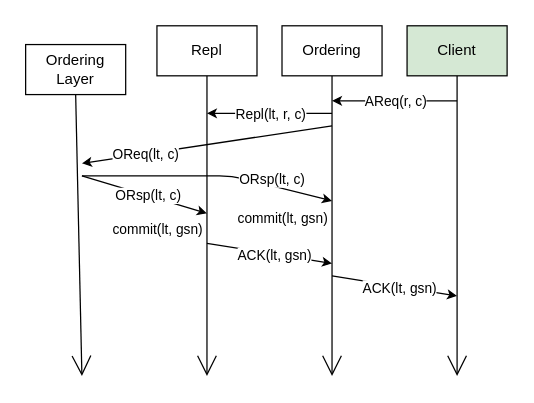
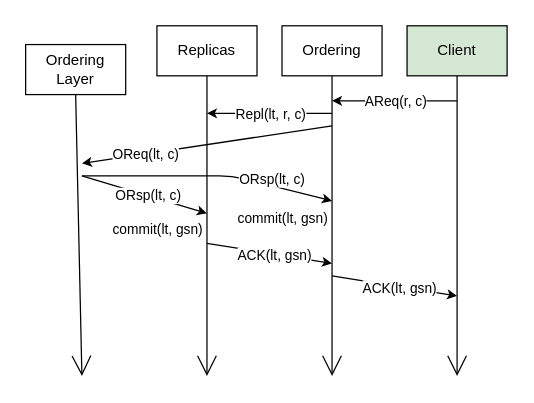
node "Repl": label "Repl" -> "Replicas"
